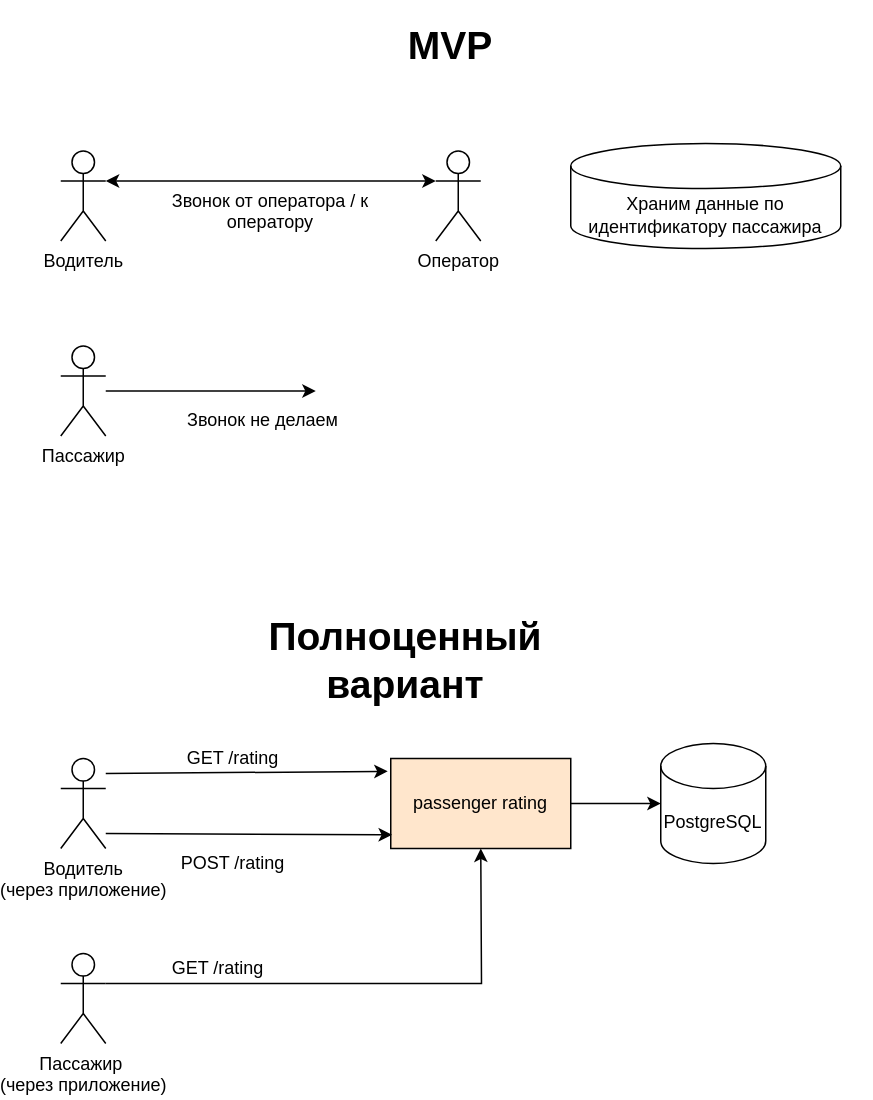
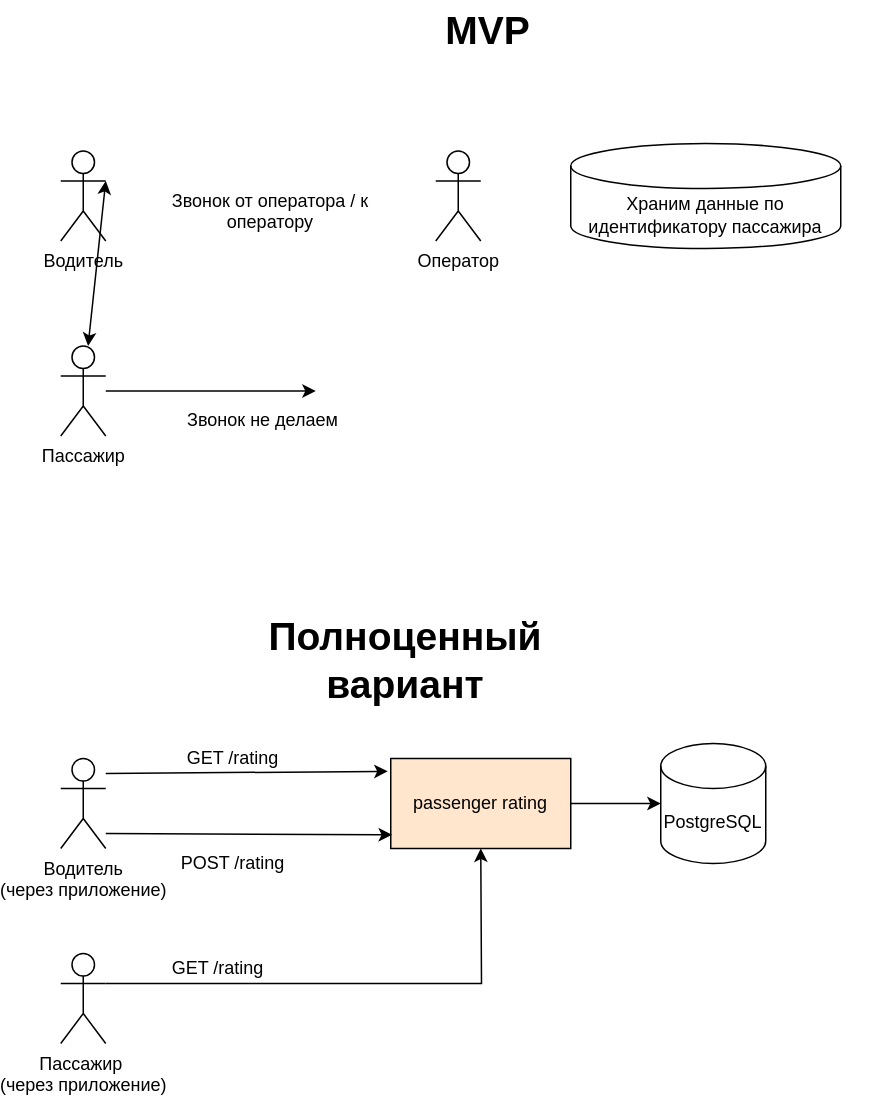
node "MVP": moved (451, 46) -> (488, 31)
edge "Водитель" -- "Оператор": now "Водитель" -- "Пассажир"
